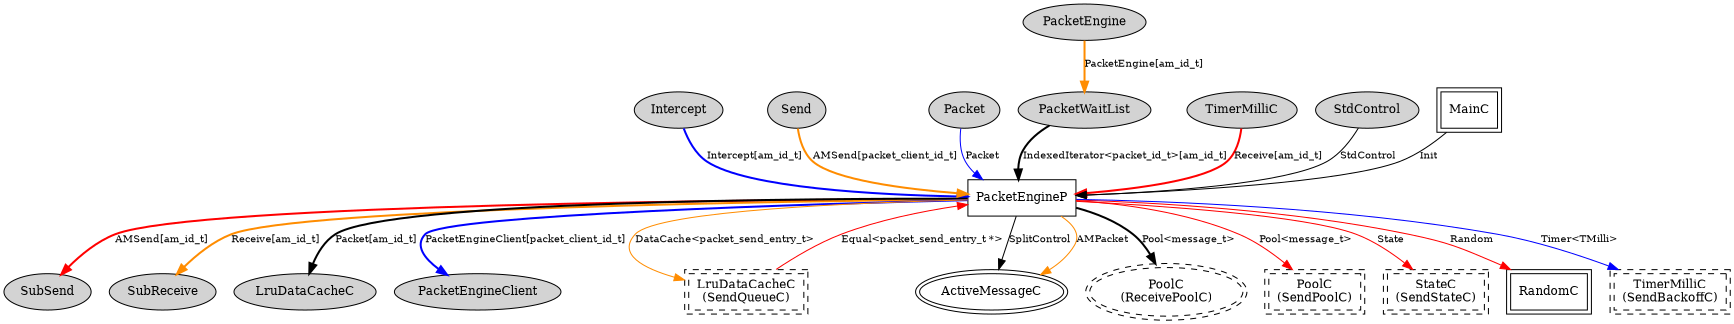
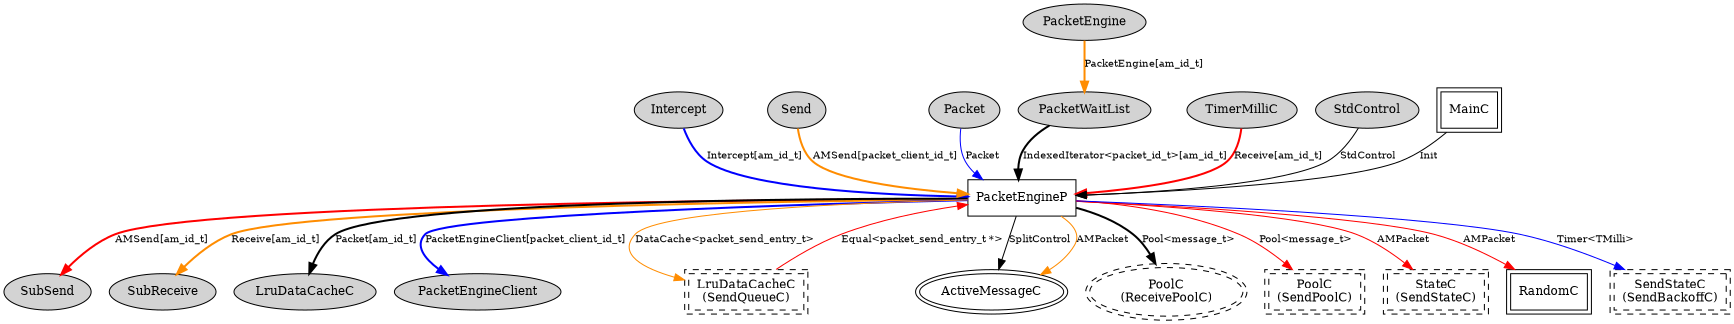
edge "PacketEngineP" -> "StateC (SendStateC)": label "State" -> "AMPacket"
edge "PacketEngineP" -> "RandomC": label "Random" -> "AMPacket"
node "TimerMilliC (SendBackoffC)": label "TimerMilliC (SendBackoffC)" -> "SendStateC (SendBackoffC)"
